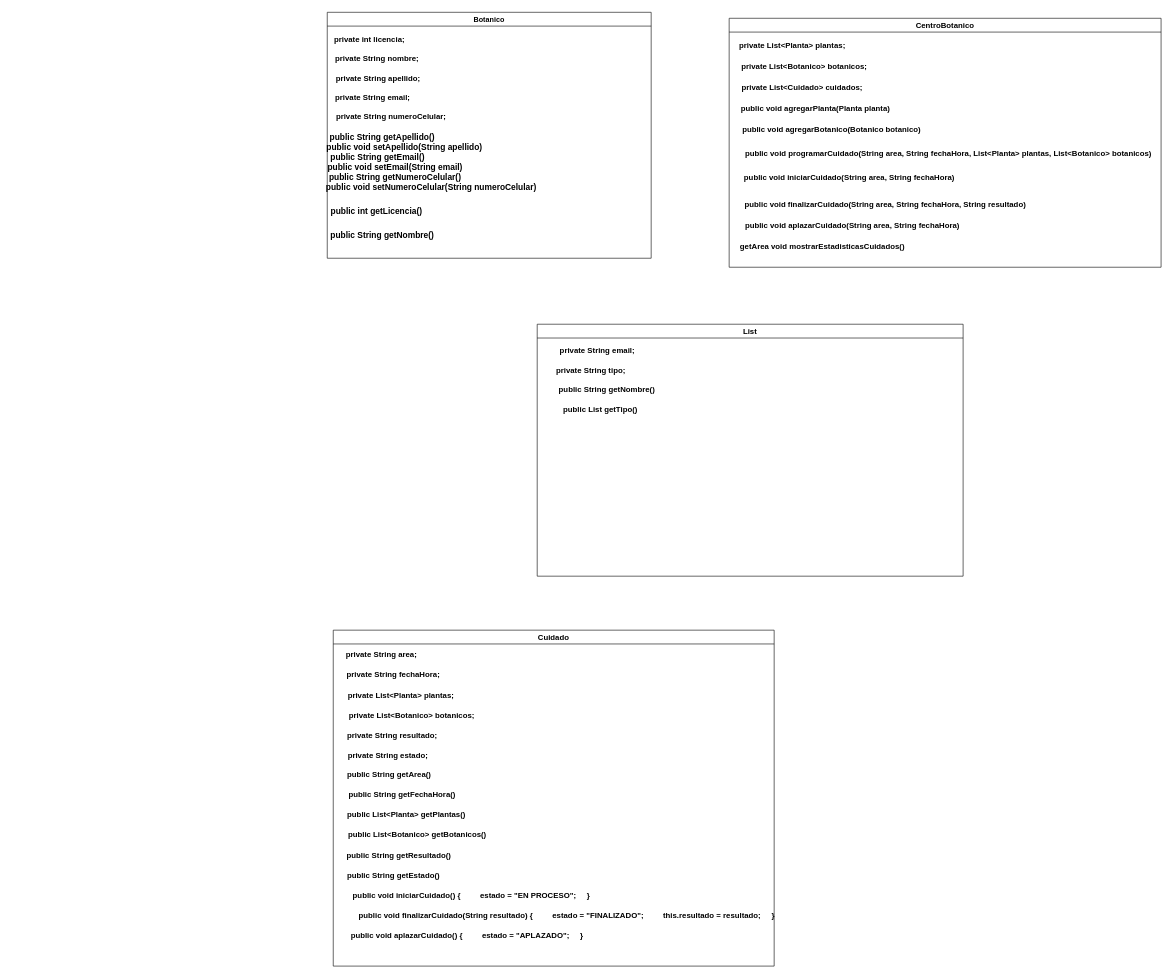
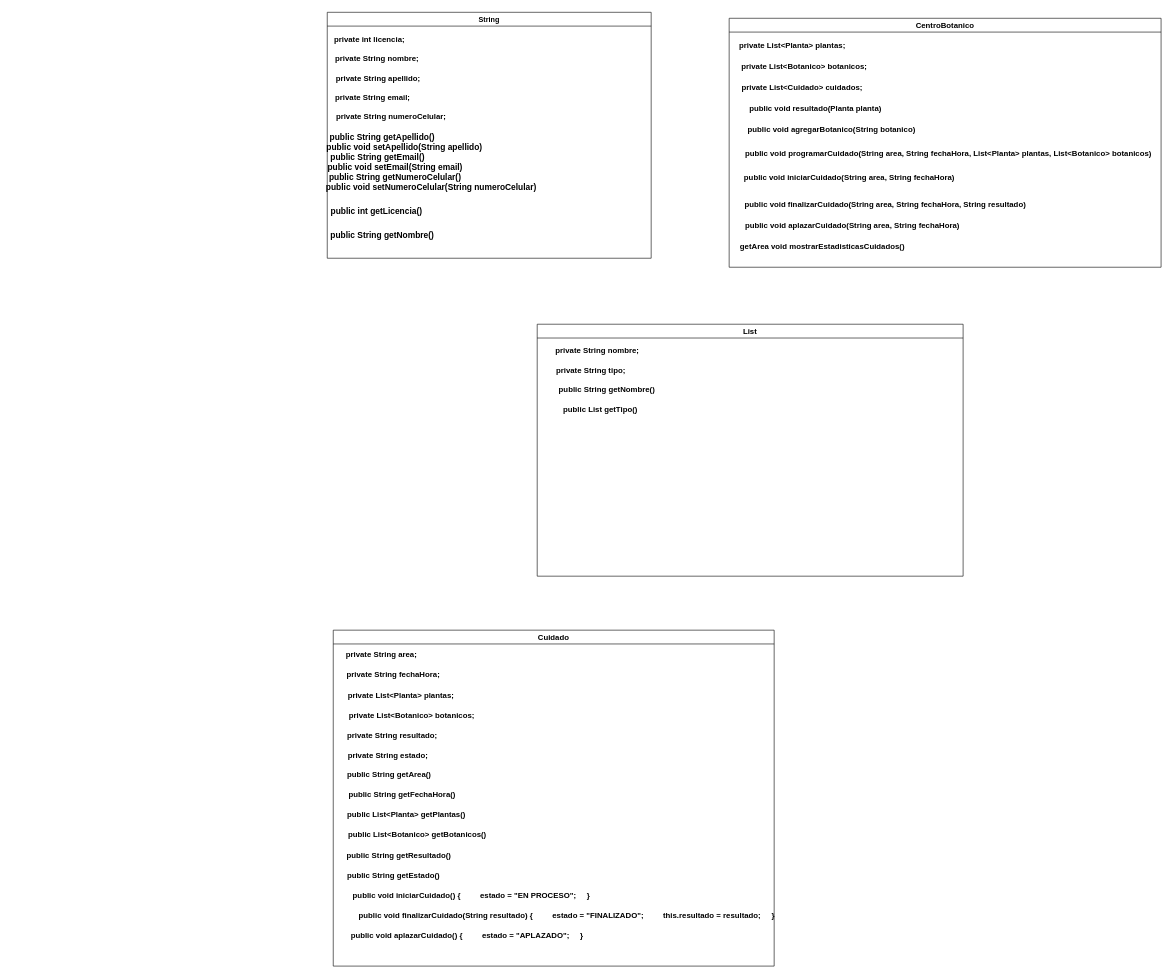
node "Botanico": label "Botanico" -> "String"
node "public void agregarPlanta(Planta planta)": label "public void agregarPlanta(Planta planta)" -> "public void resultado(Planta planta)"
node "public void agregarBotanico(Botanico botanico)": label "public void agregarBotanico(Botanico botanico)" -> "public void agregarBotanico(String botanico)"
node "private String email; private String tipo;": label "private String email; private String tipo;" -> "private String nombre; private String tipo;"
